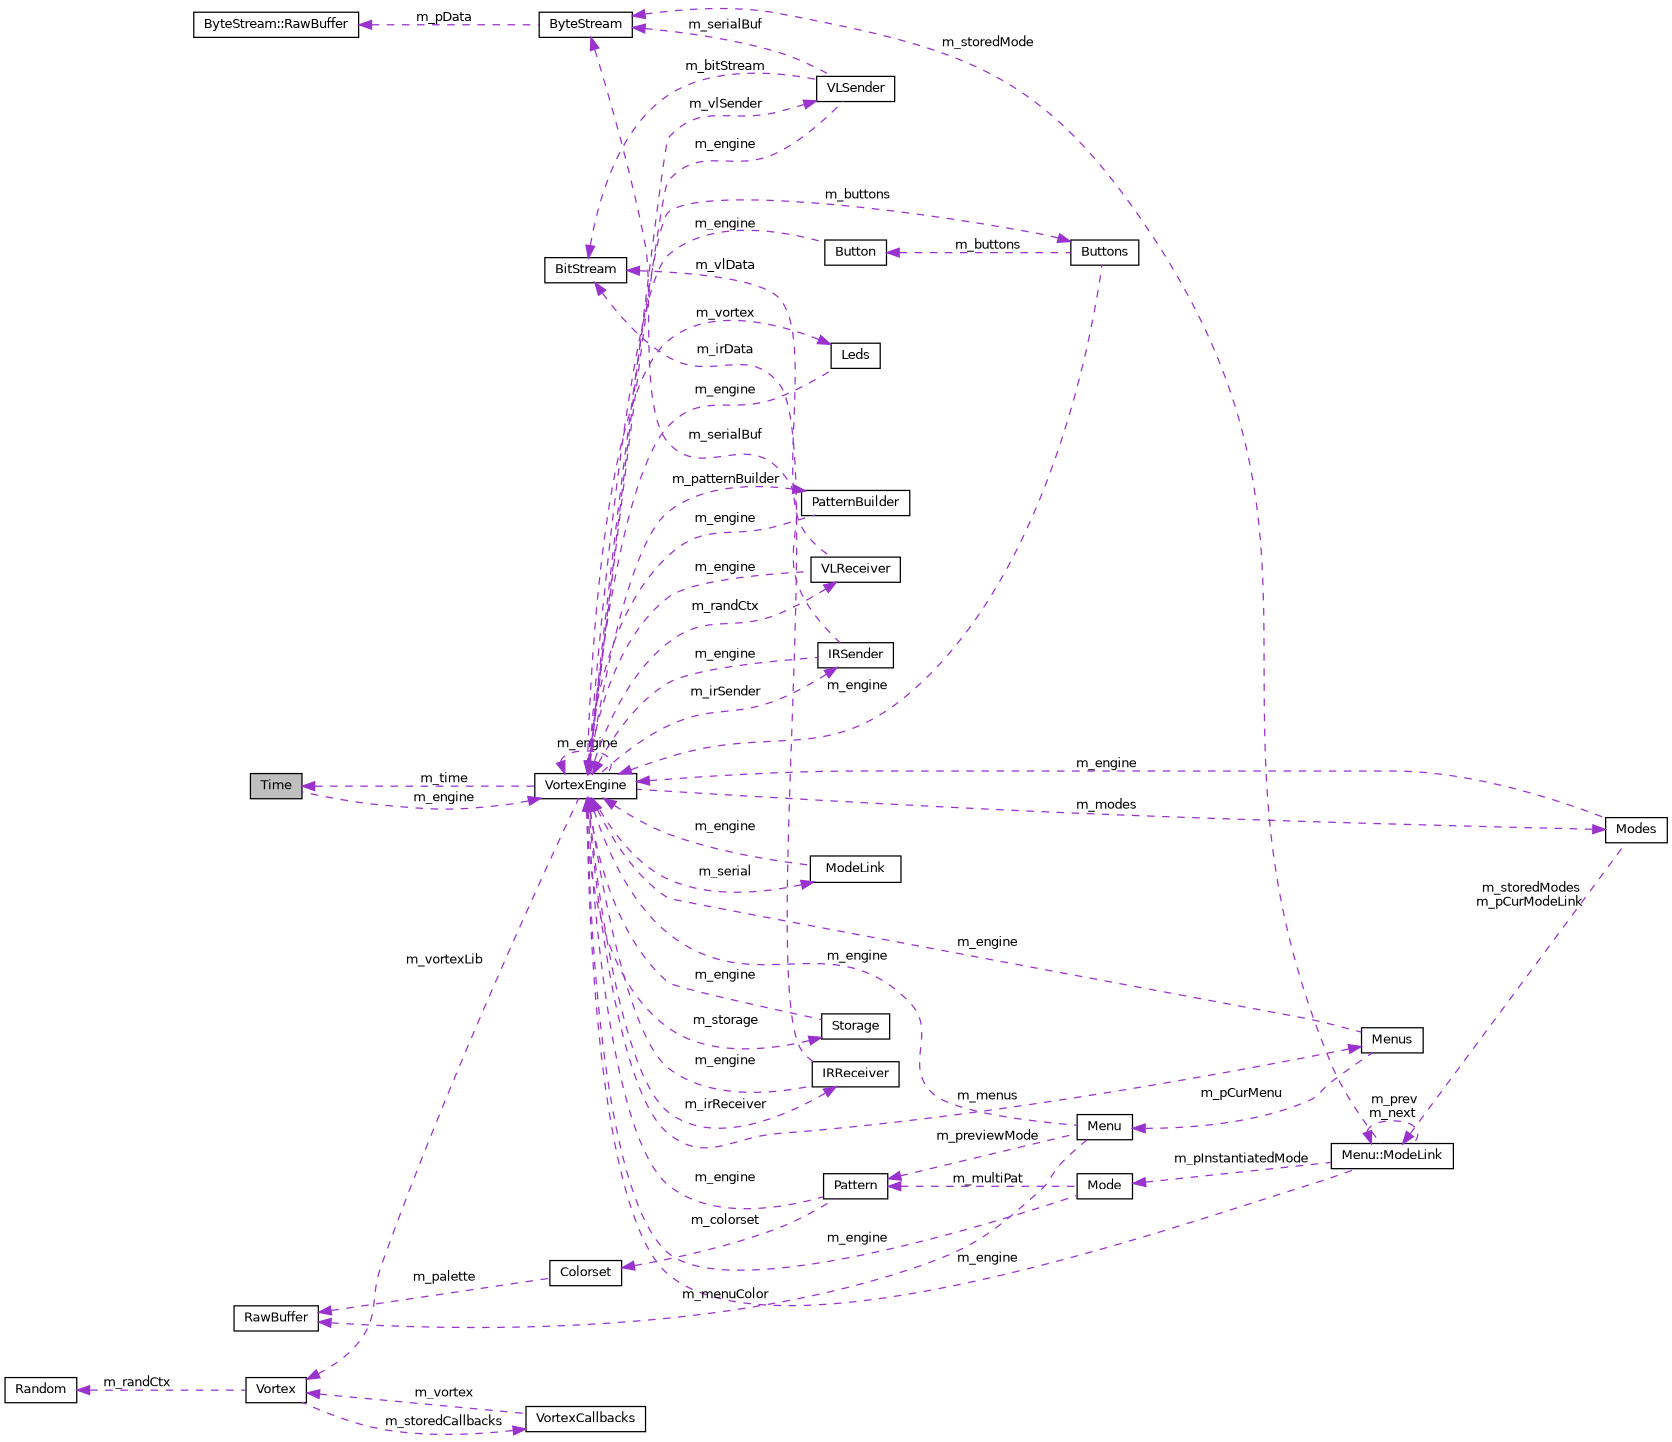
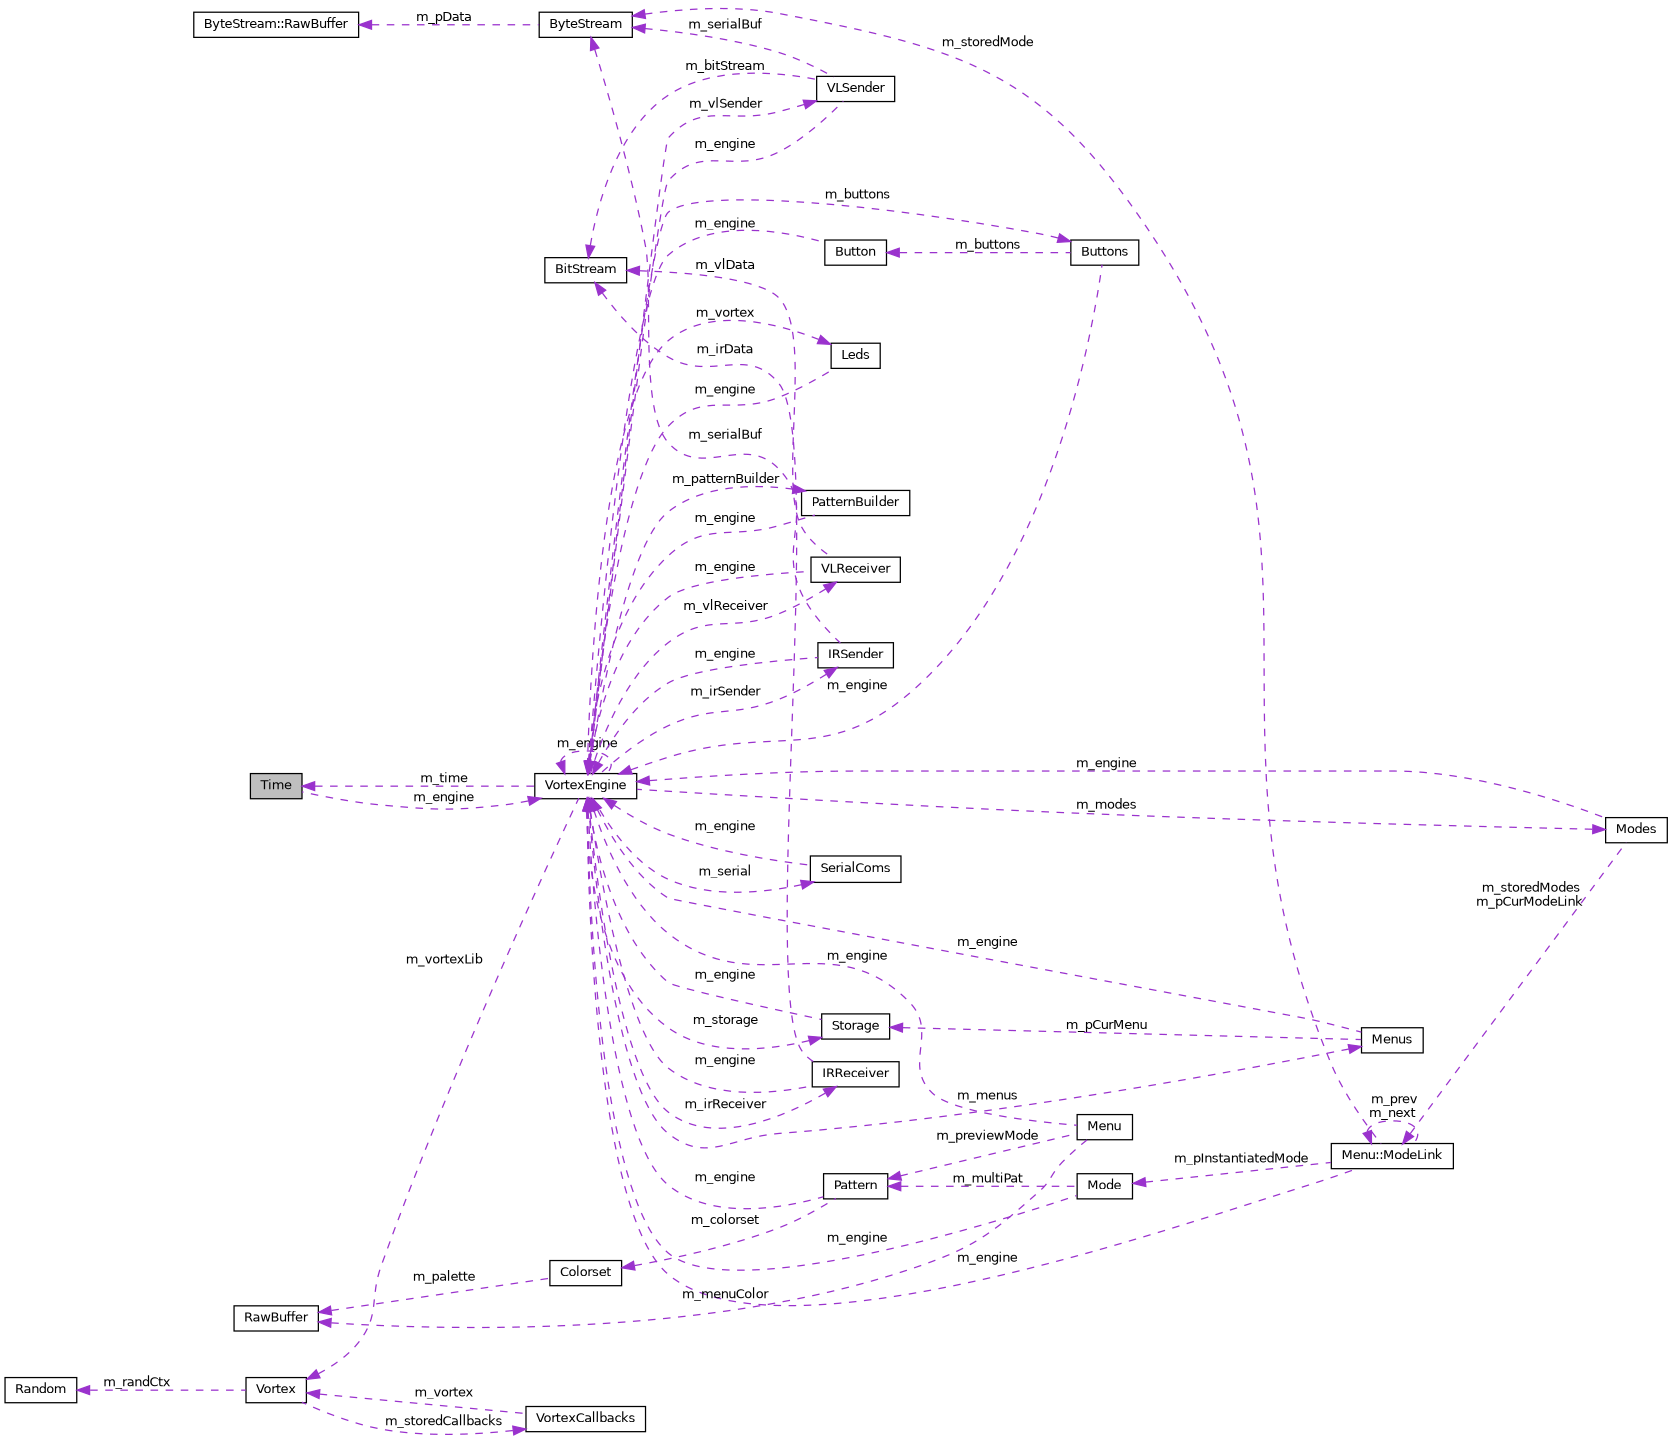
edge "VortexEngine" -> "VLReceiver": label " m_randCtx" -> " m_vlReceiver"
node "ModeLink": label "ModeLink" -> "SerialComs"
edge "Menus" -> "Menu": now "Menus" -> "Storage"
